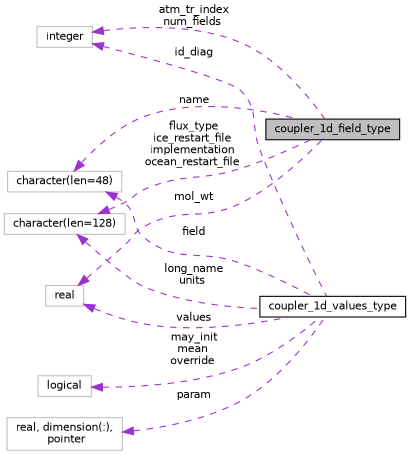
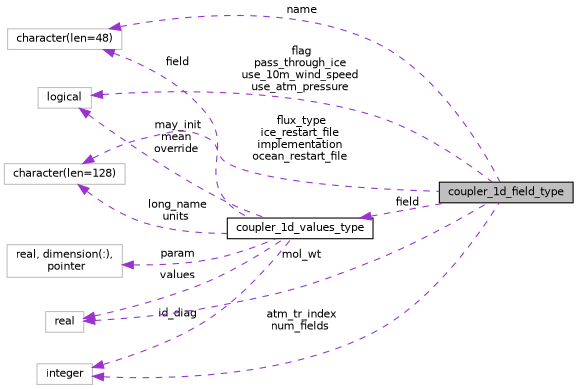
edge "coupler_1d_field_type" -> "logical": added, label "flag pass_through_ice use_10m_wind_speed use_atm_pressure"
edge "coupler_1d_field_type" -> "coupler_1d_values_type": added, label "field"
